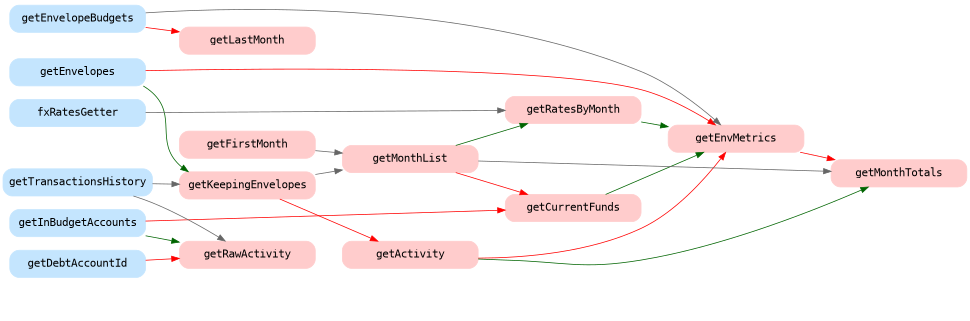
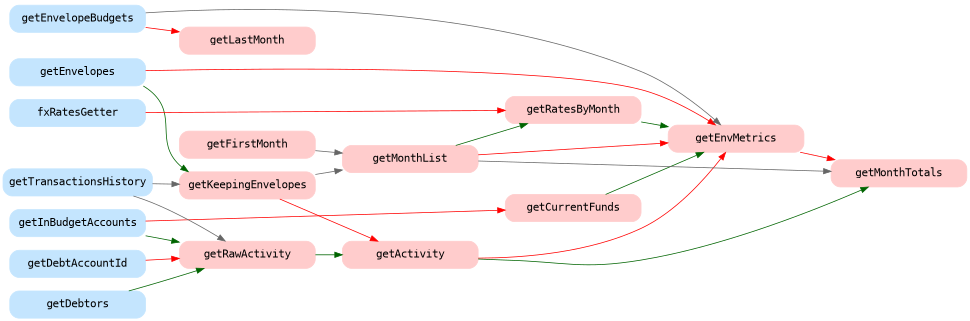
edge "fxRatesGetter" -> "getRatesByMonth": color gray40 -> red
edge "getMonthList" -> "getCurrentFunds": now "getMonthList" -> "getEnvMetrics"
edge "getRawActivity" -> "getActivity": added
node "getDebtors": added
